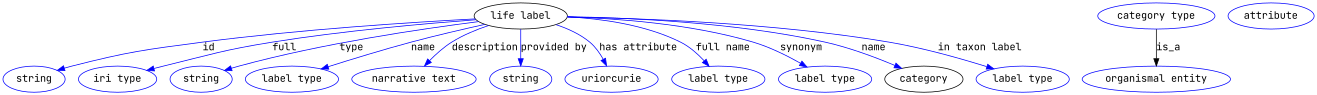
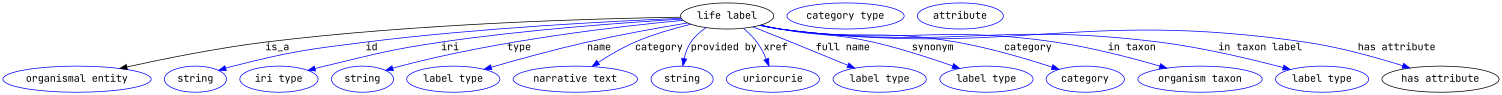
edge "category type" -> "organismal entity": now "life label" -> "organismal entity"
edge "life label" -> "iri type": label "full" -> "iri"
edge "life label" -> "narrative text": label "description" -> "category"
edge "life label" -> "uriorcurie": label "has attribute" -> "xref"
edge "life label" -> "category": label "name" -> "category"
node "category": color black -> blue
node "organism taxon": added
node "has attribute": added
